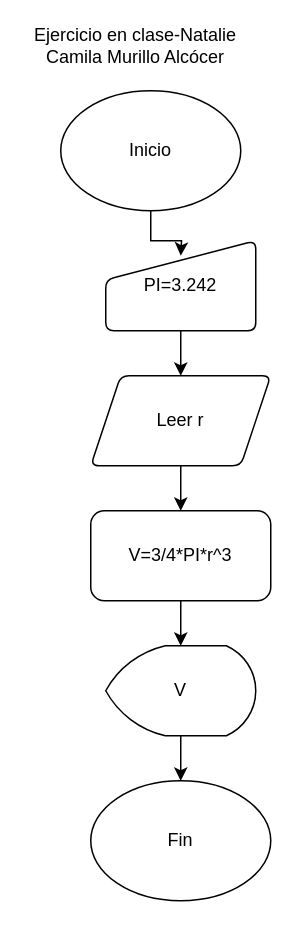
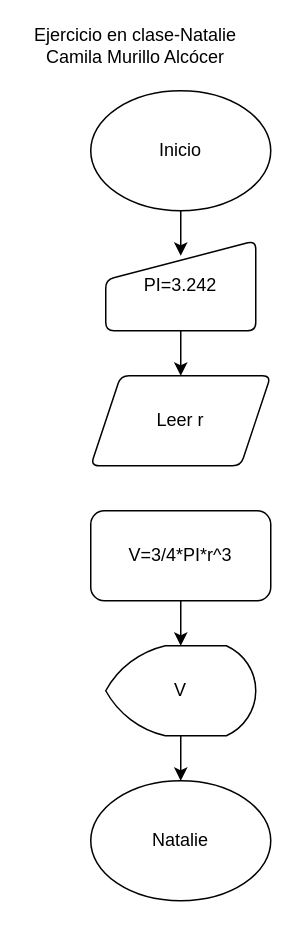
node "Inicio": moved (151, 151) -> (181, 151)
edge "Leer r" -> "V=3/4*PI*r^3": removed
node "Fin": label "Fin" -> "Natalie"
